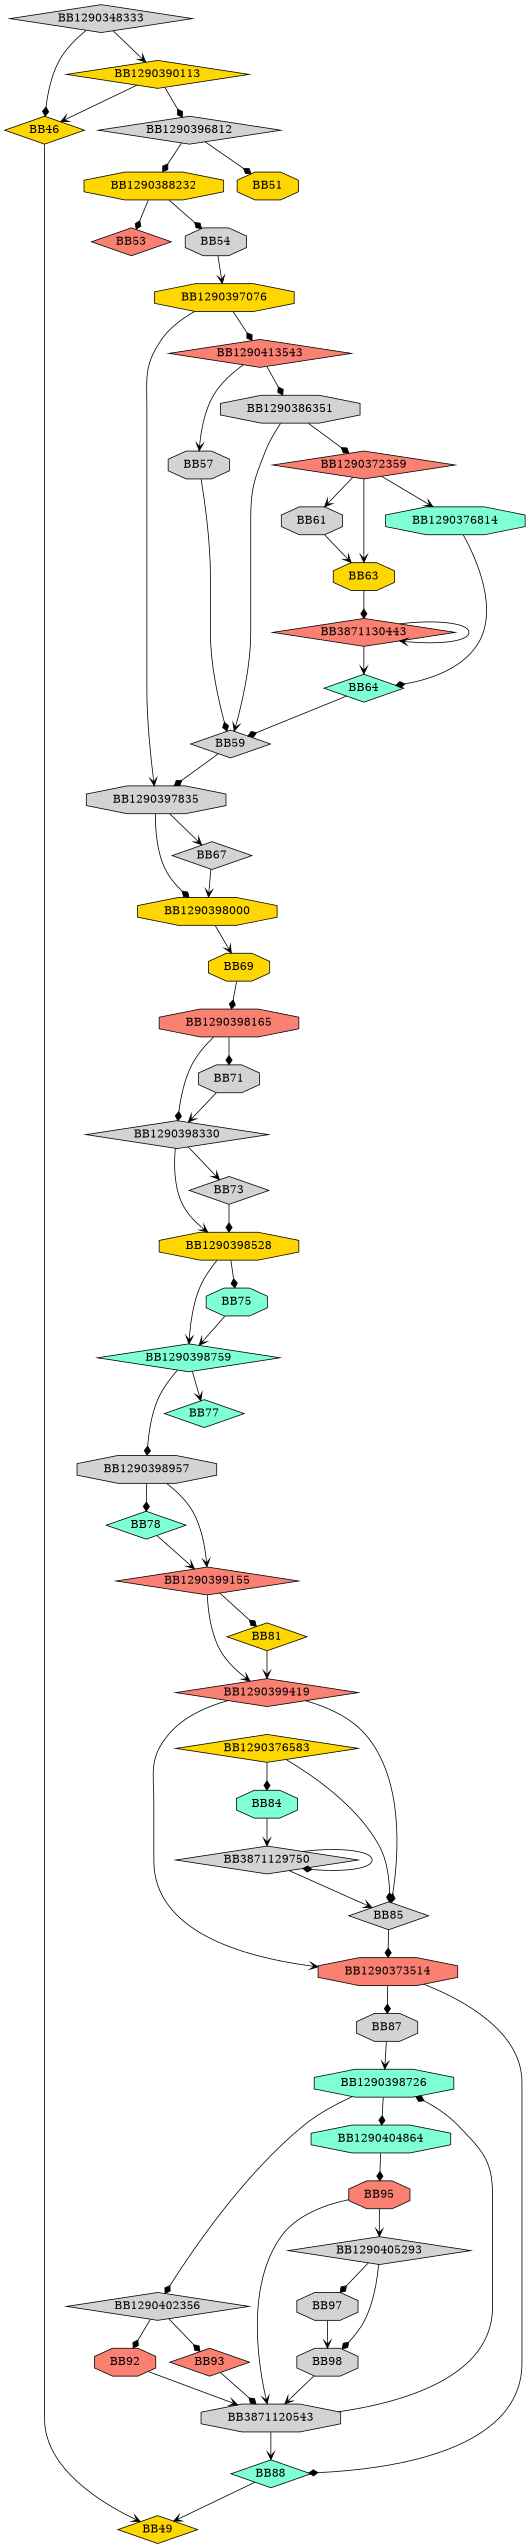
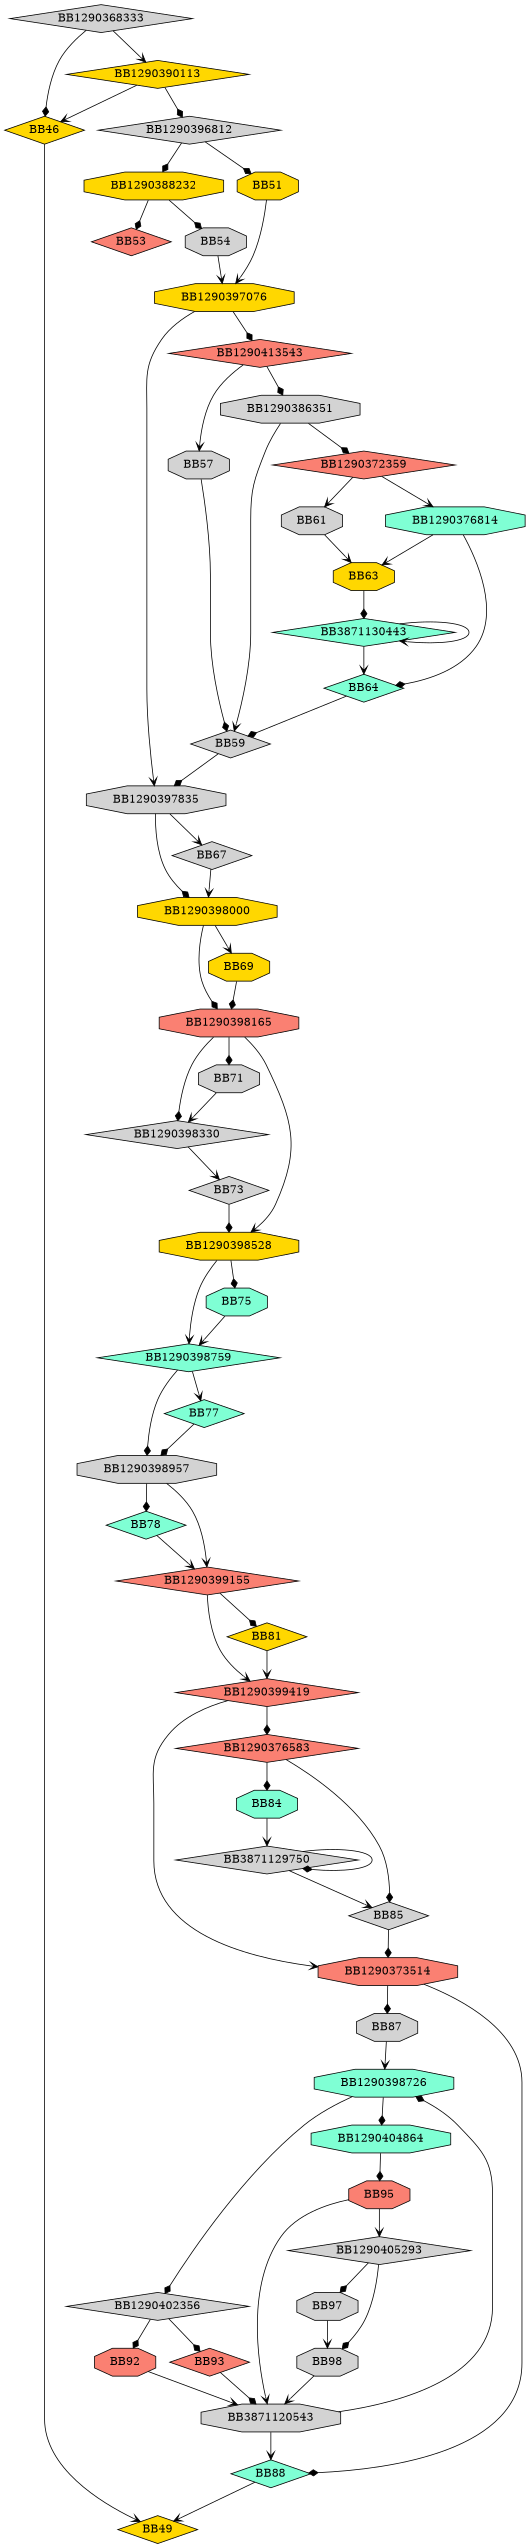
node "BB1290348333": label "BB1290348333" -> "BB1290368333"
edge "BB51" -> "BB1290397076": added
edge "BB1290372359" -> "BB63": now "BB1290376814" -> "BB63"
node "BB3871130443": fillcolor salmon -> aquamarine
edge "BB1290398000" -> "BB1290398165": added
edge "BB1290398330" -> "BB1290398528": now "BB1290398165" -> "BB1290398528"
edge "BB77" -> "BB1290398957": added
node "BB1290376583": fillcolor gold -> salmon
edge "BB1290399419" -> "BB85": now "BB1290399419" -> "BB1290376583"
